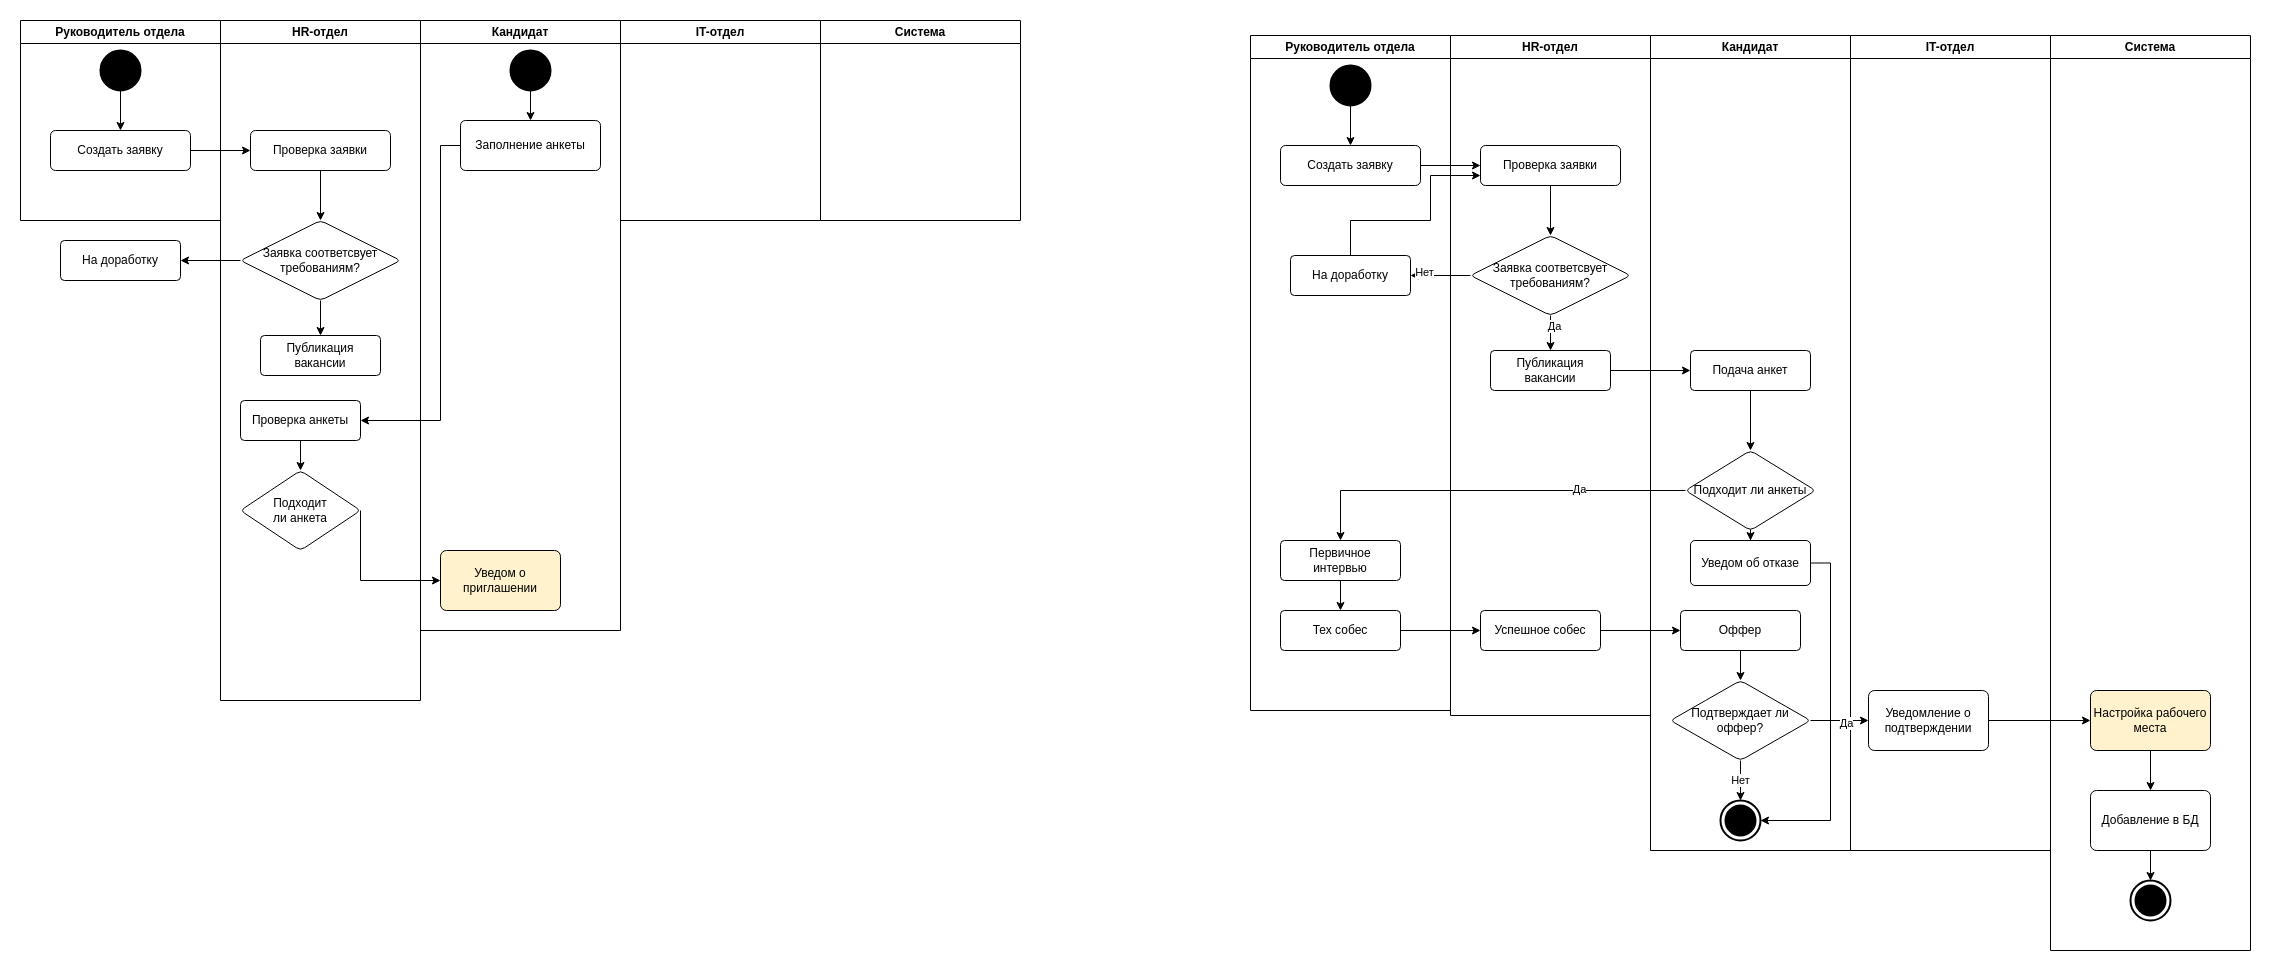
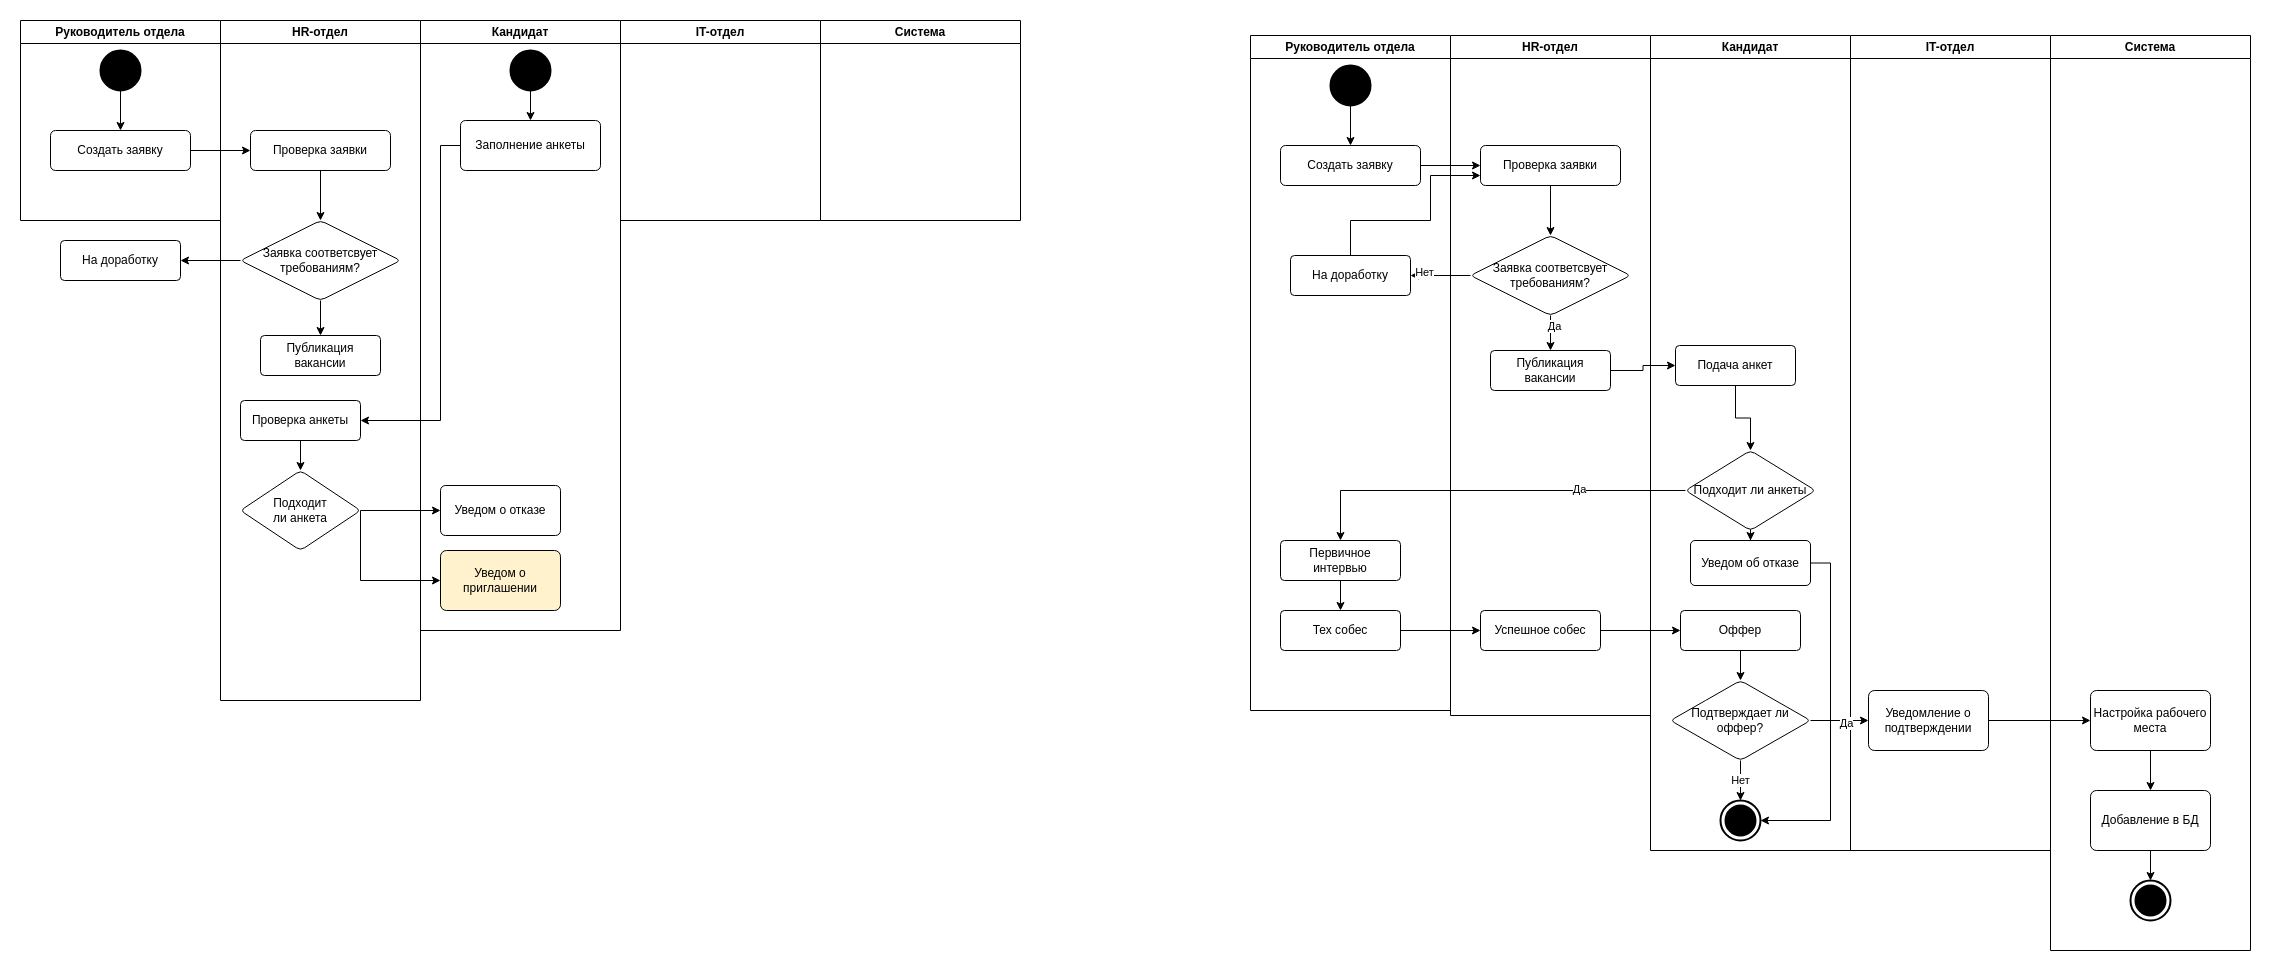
node "Подача анкет": moved (1751, 371) -> (1736, 366)
edge "Подходит ли анкета" -> "Уведом о отказе": added
node "Уведом о отказе": added
node "Настройка рабочего места": fillcolor #fff2cc -> #ffffff
